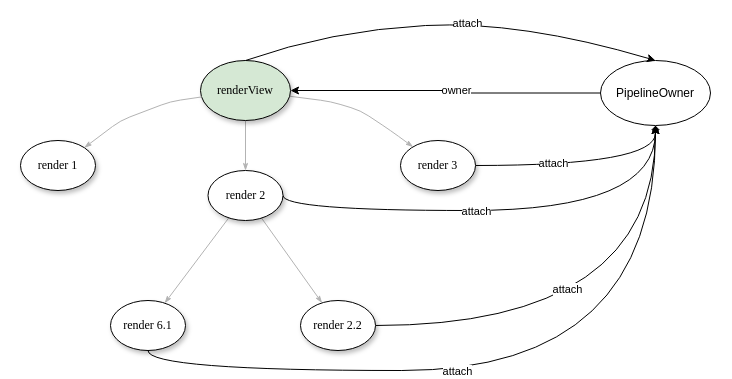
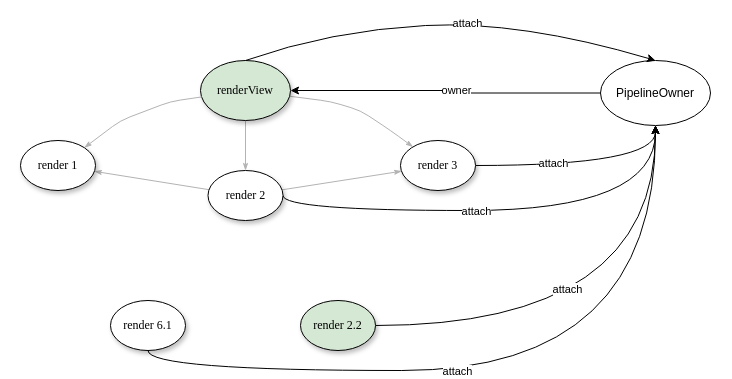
edge "render 3" -> "PipelineOwner": arrowhead diamond -> classic
edge "render 2" -> "render 6.1": now "render 2" -> "render 3"
edge "render 2" -> "render 2.2": now "render 2" -> "render 1"
node "render 2.2": fillcolor #ffffff -> #d5e8d4
